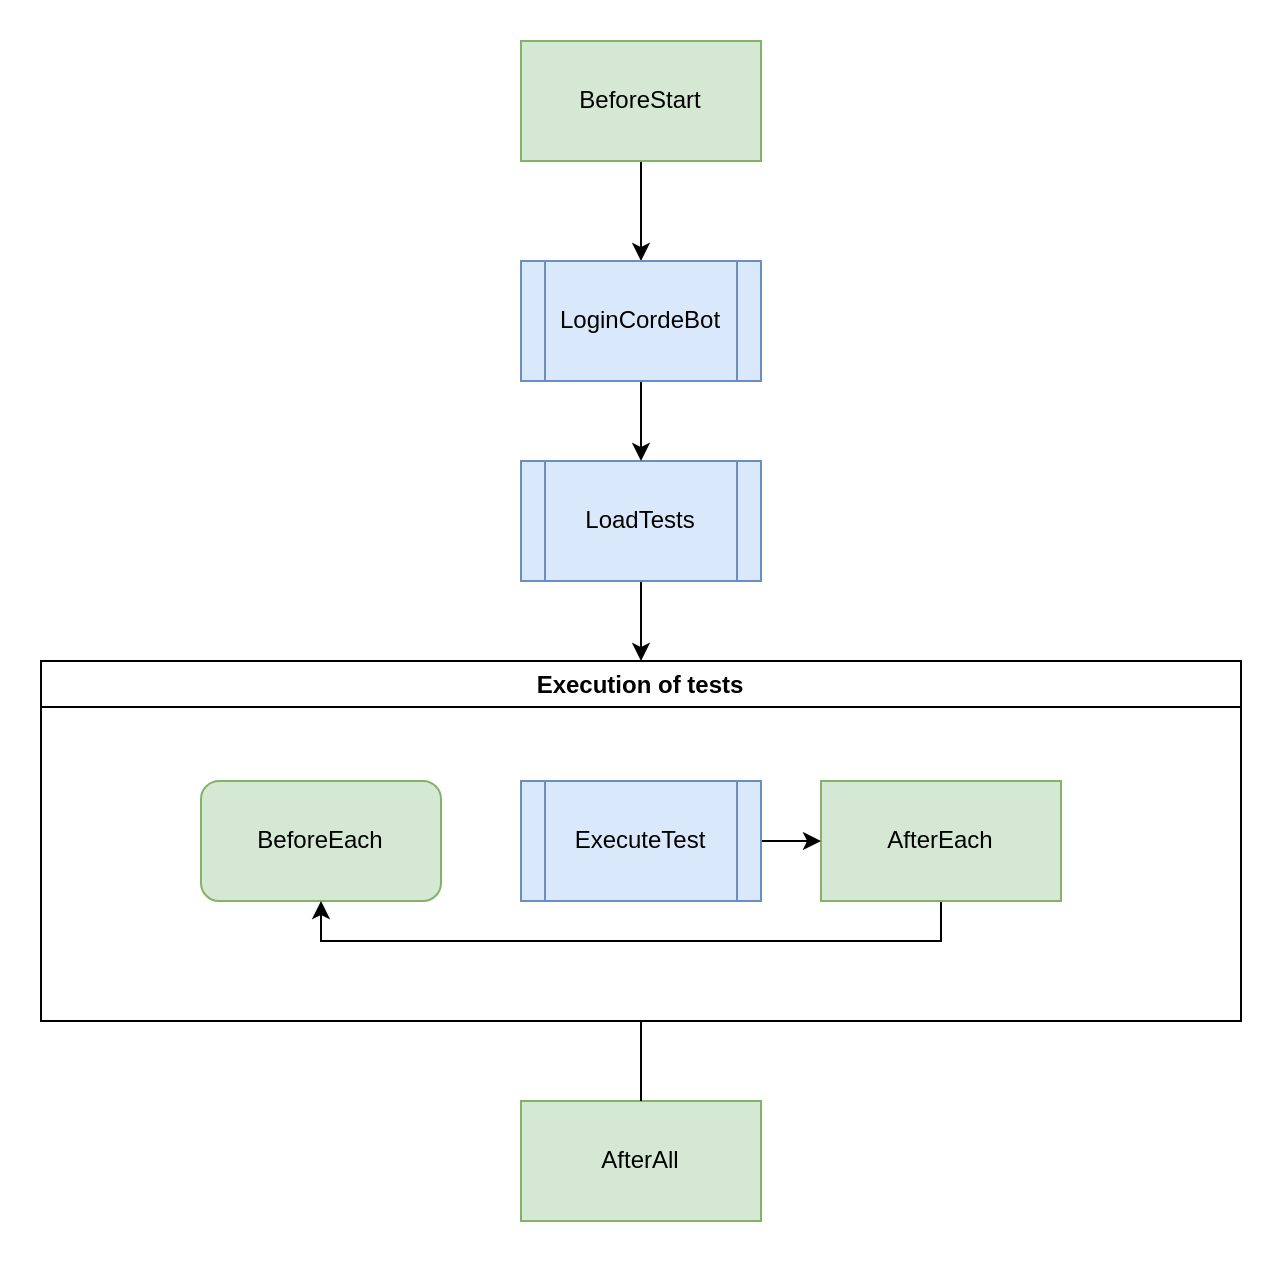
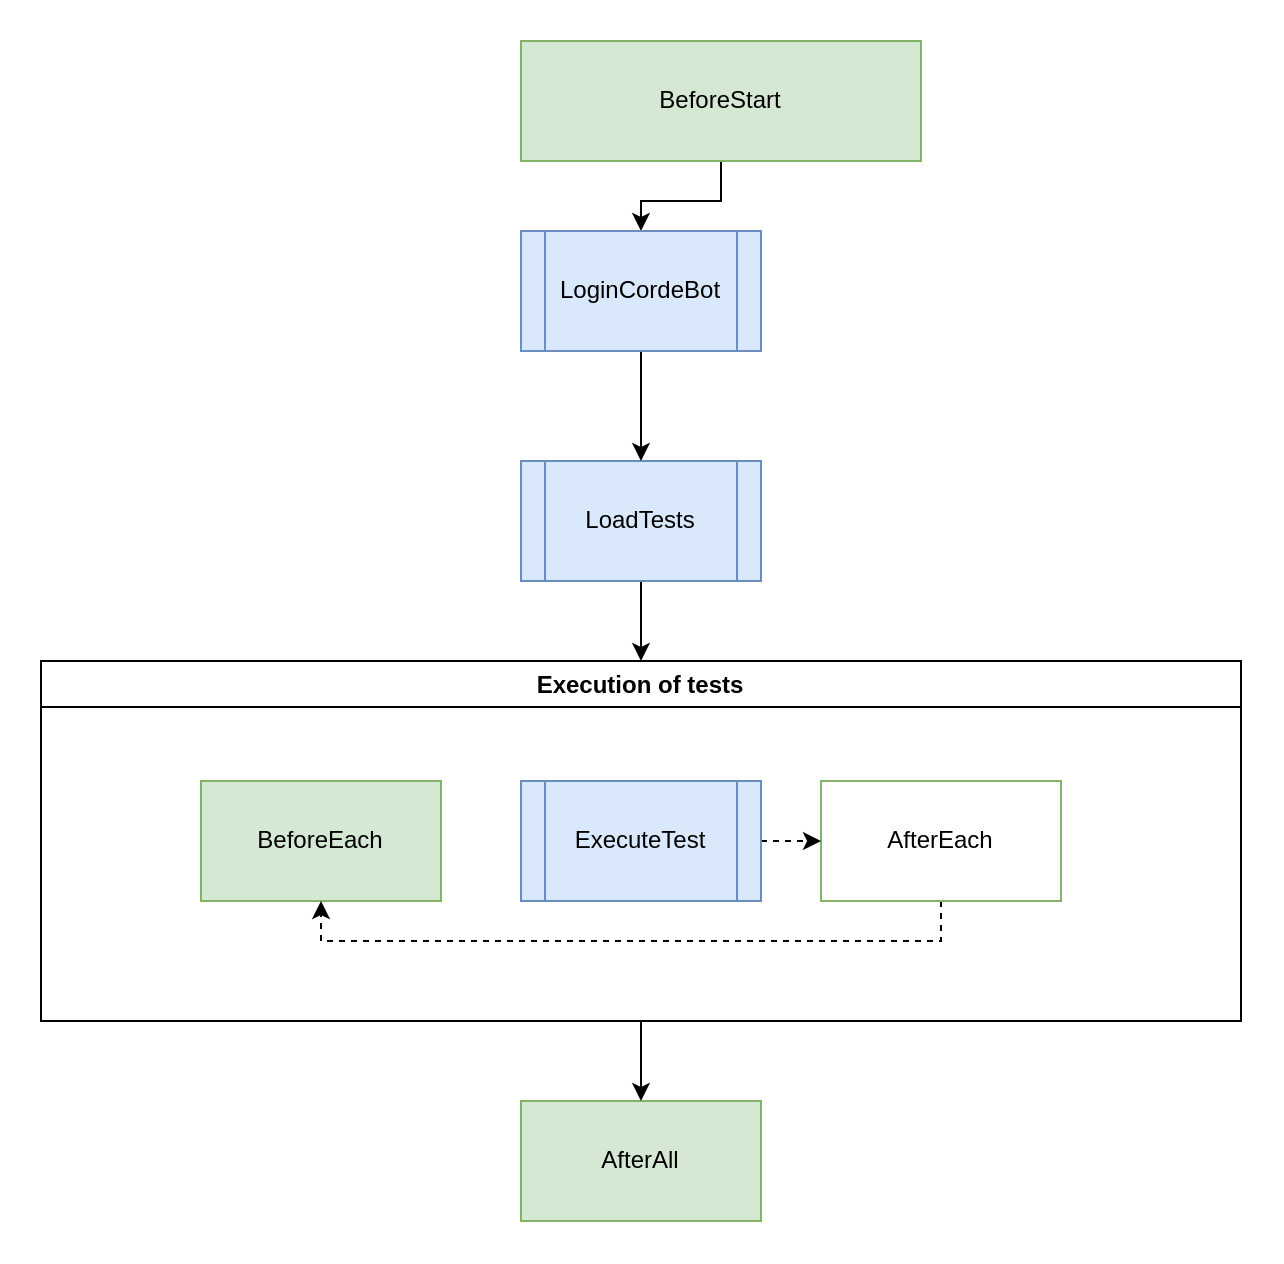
node "BeforeStart": size 240x120 -> 400x120
node "LoginCordeBot": moved (641, 321) -> (641, 291)
node "BeforeEach": shape rounded rectangle -> rectangle
edge "ExecuteTest" -> "AfterEach": style solid -> dashed
node "AfterEach": fillcolor #d5e8d4 -> #ffffff
edge "AfterEach" -> "BeforeEach": style solid -> dashed
edge "Execution of tests" -- "AfterAll": arrowhead none -> classic
